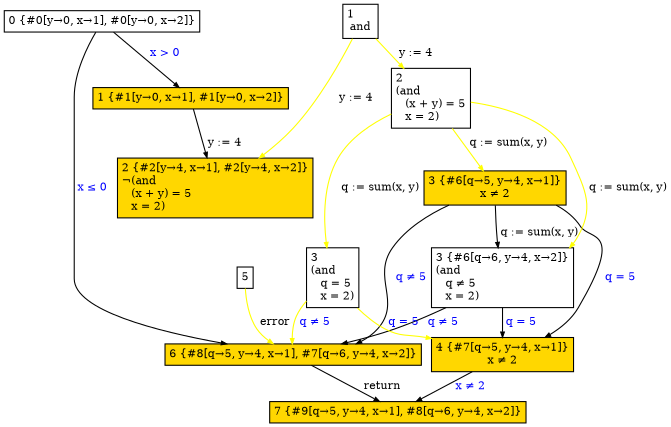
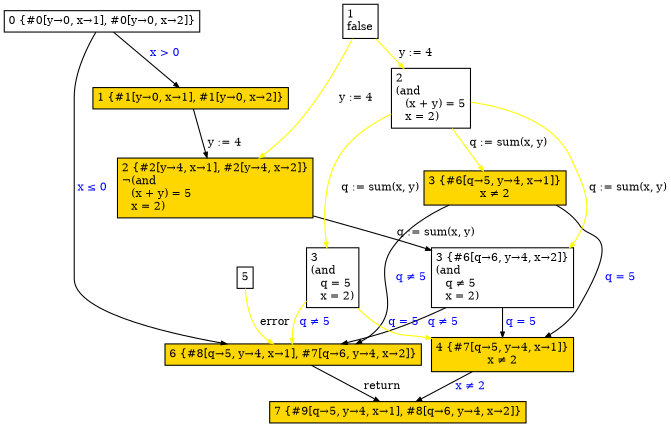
node "1 and": label "1 and" -> "1 false"
edge "3 {#6[q→5, y→4, x→1]} x ≠ 2" -> "3 {#6[q→6, y→4, x→2]} (and q ≠ 5 x = 2)": now "2 {#2[y→4, x→1], #2[y→4, x→2]} ¬(and (x + y) = 5 x = 2)" -> "3 {#6[q→6, y→4, x→2]} (and q ≠ 5 x = 2)"
